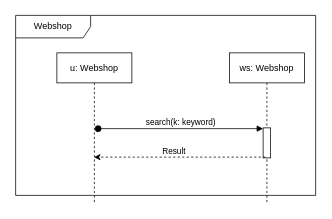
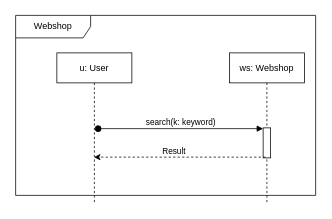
node "u: Webshop": label "u: Webshop" -> "u: User"
